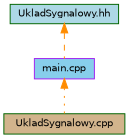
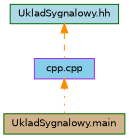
node "main.cpp": label "main.cpp" -> "cpp.cpp"
node "UkladSygnalowy.cpp": label "UkladSygnalowy.cpp" -> "UkladSygnalowy.main"
